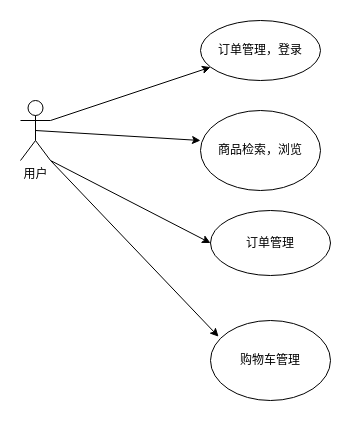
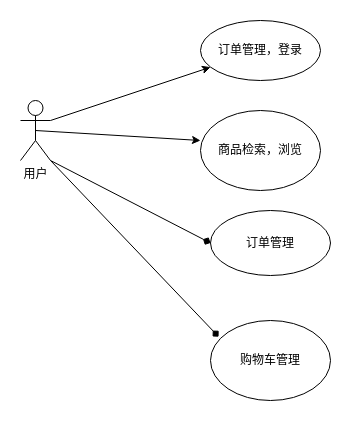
edge "用户" -> "订单管理": arrowhead classic -> diamond
edge "用户" -> "购物车管理": arrowhead classic -> diamond
